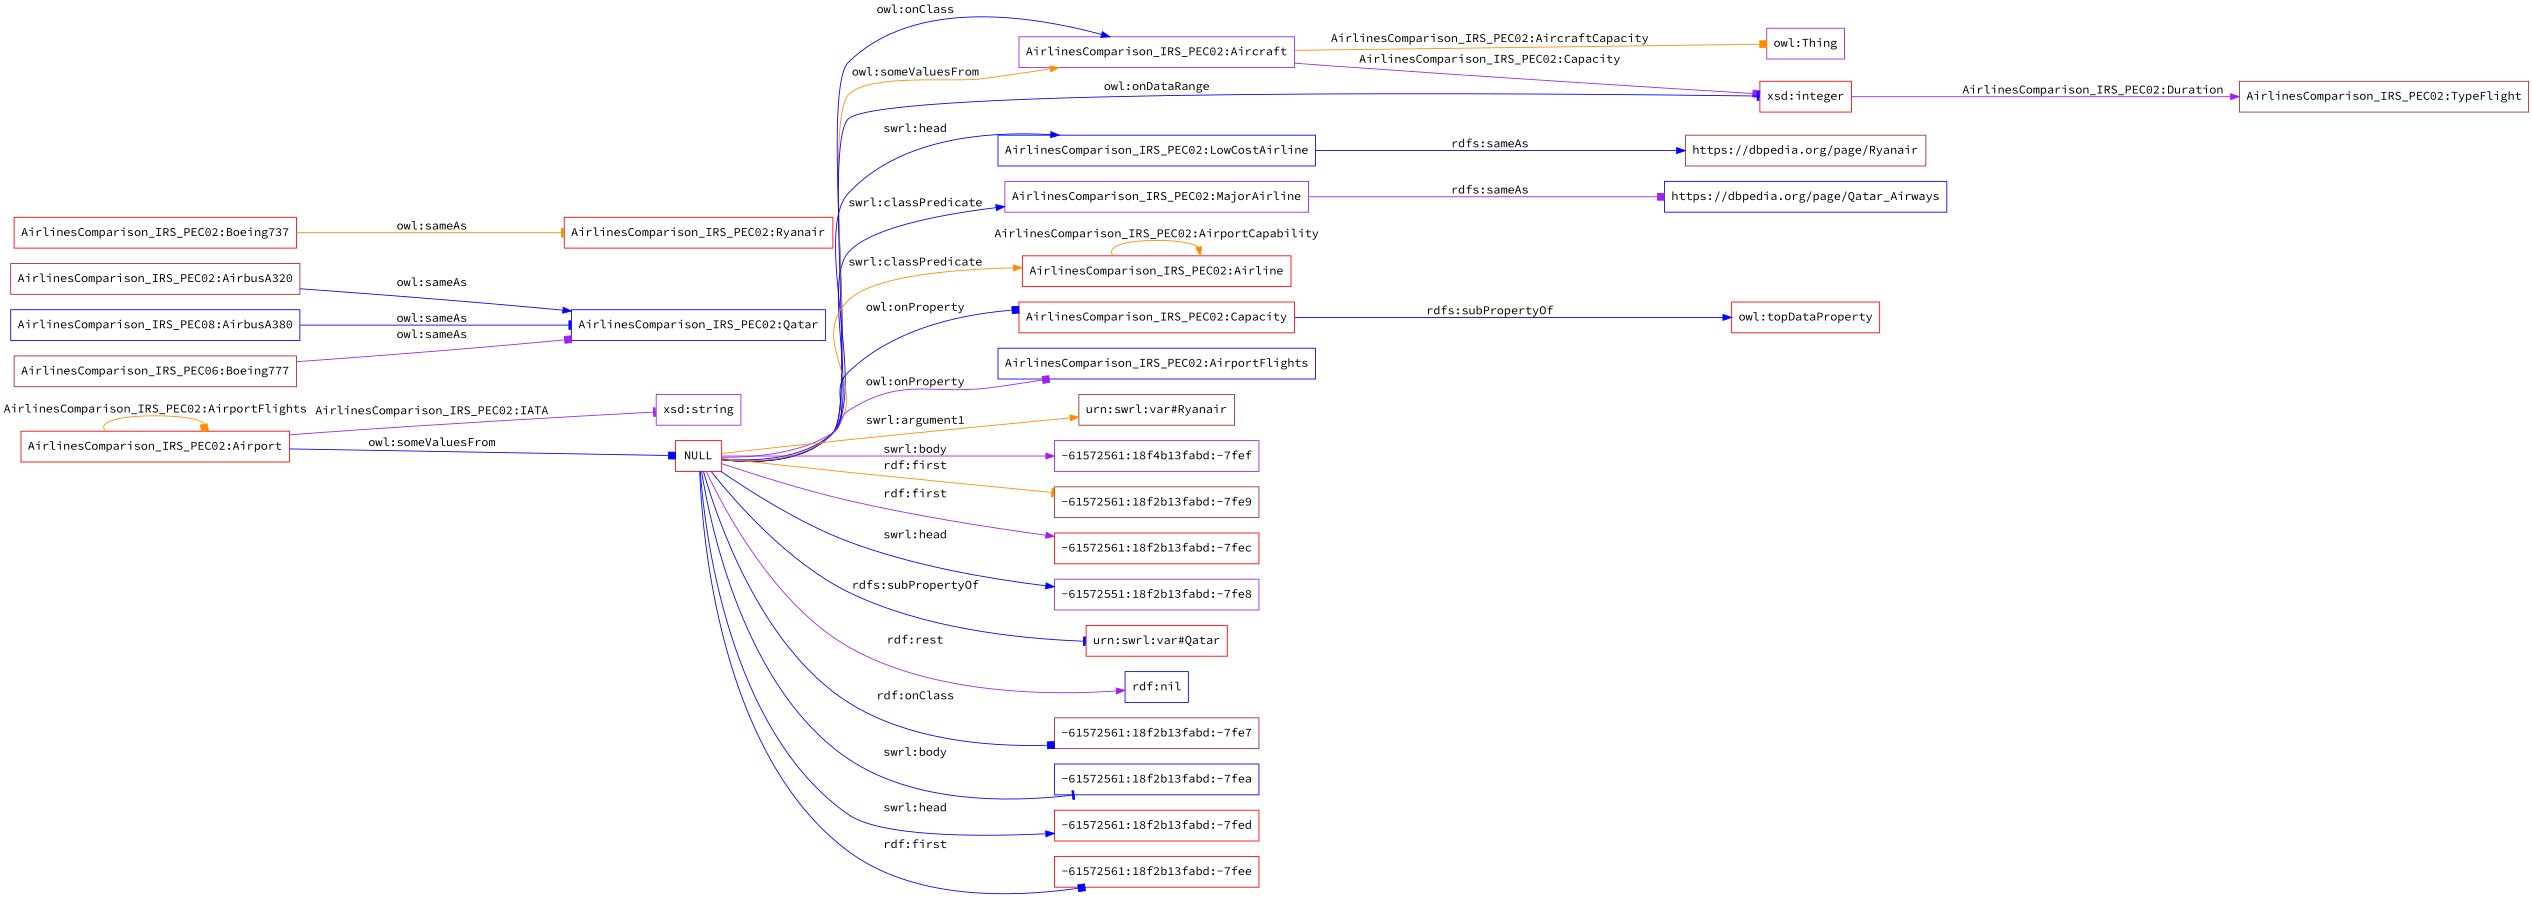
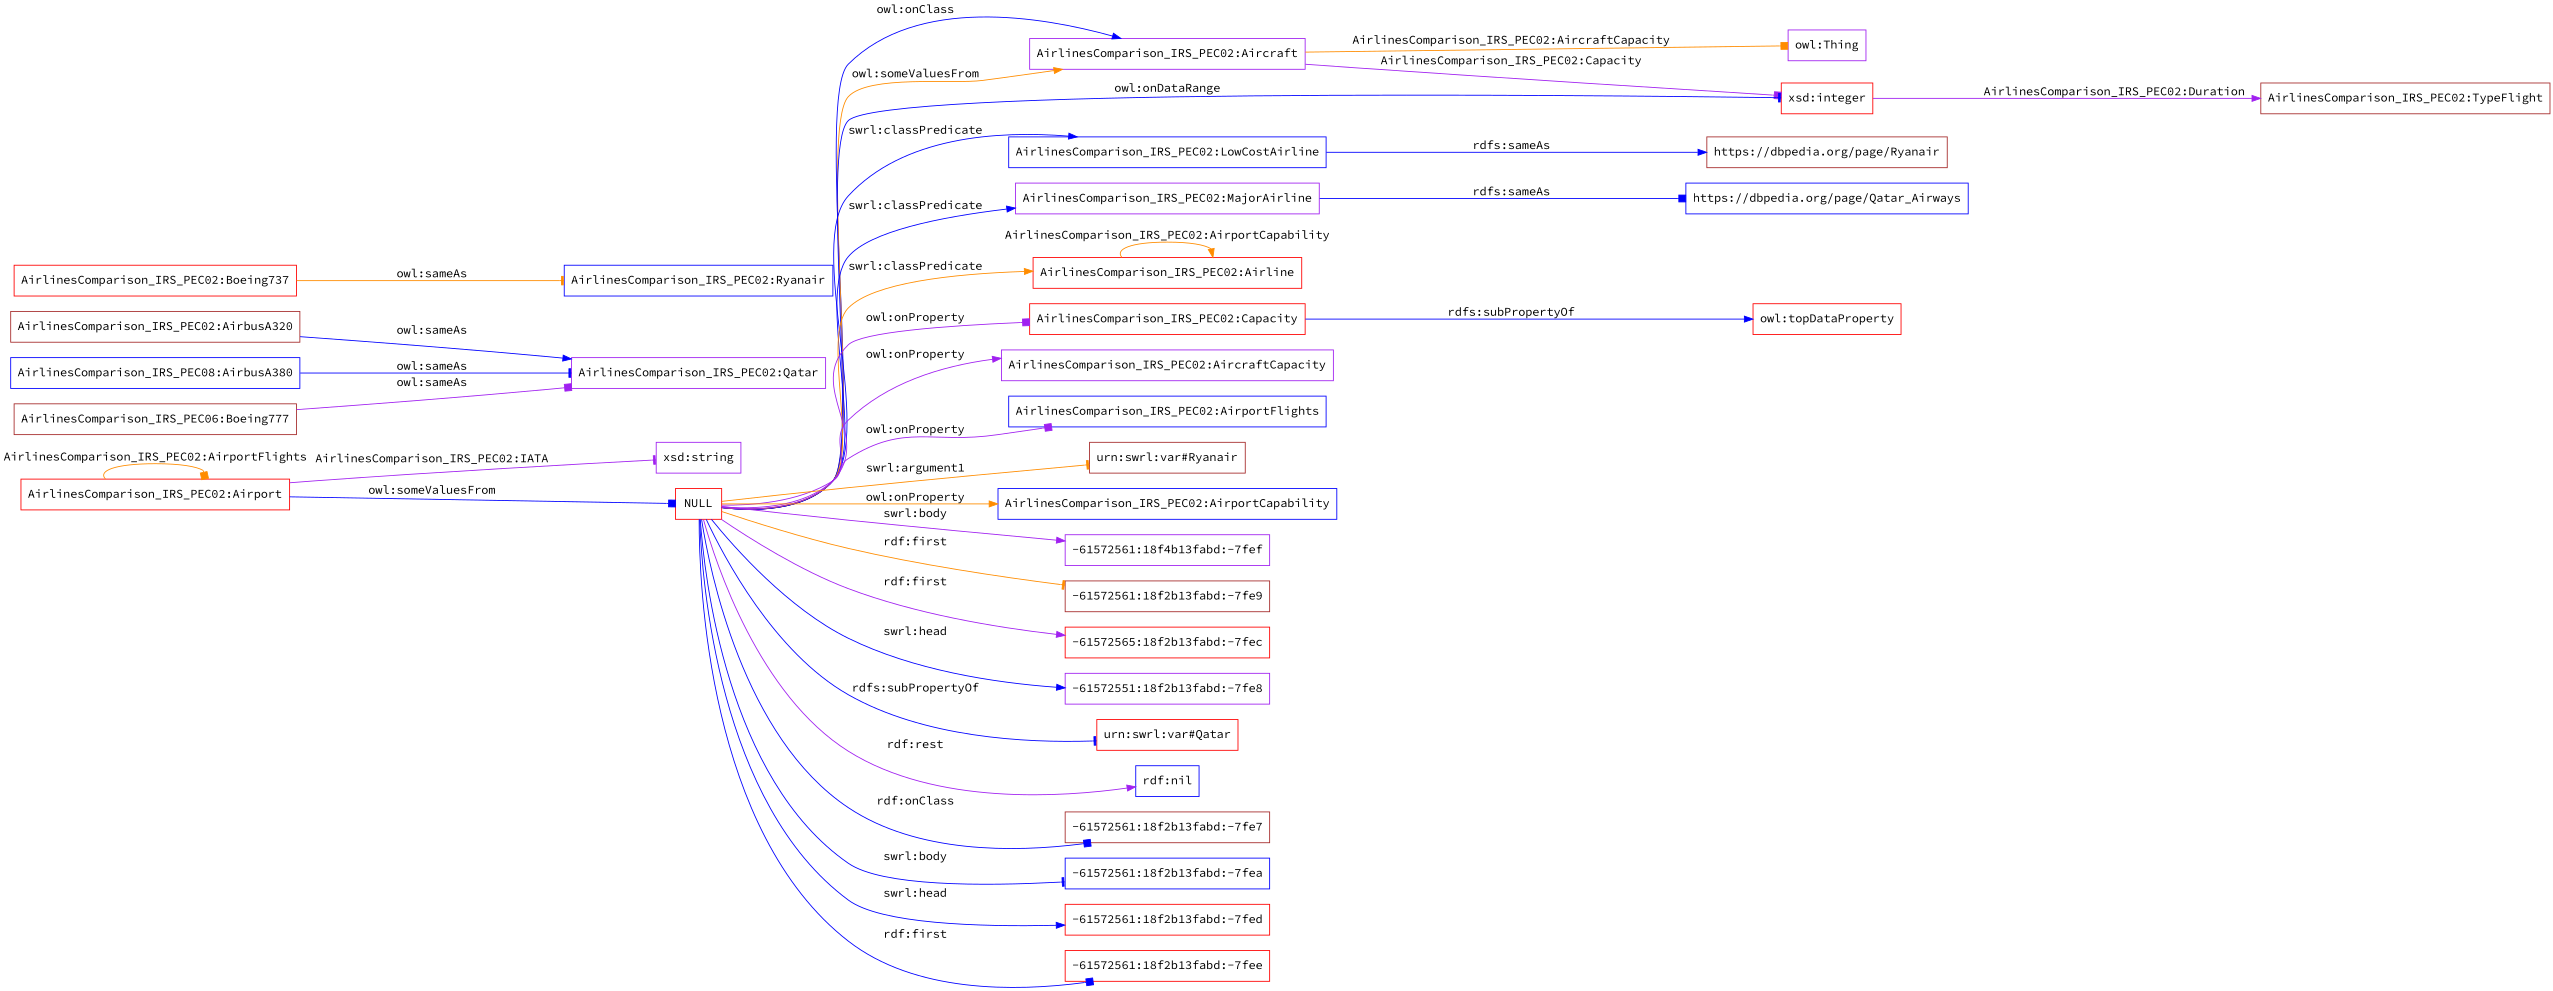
edge "NULL" -> "AirlinesComparison_IRS_PEC02:LowCostAirline": label "swrl:head" -> "swrl:classPredicate"
edge "AirlinesComparison_IRS_PEC02:MajorAirline" -> "https://dbpedia.org/page/Qatar_Airways": color purple -> blue
node "AirlinesComparison_IRS_PEC02:Ryanair": color red -> blue
node "AirlinesComparison_IRS_PEC02:Qatar": color blue -> purple
node "AirlinesComparison_IRS_PEC02:AircraftCapacity": added
edge "NULL" -> "AirlinesComparison_IRS_PEC02:Capacity": color blue -> purple
edge "NULL" -> "urn:swrl:var#Ryanair": arrowhead normal -> tee
node "AirlinesComparison_IRS_PEC02:AirportCapability": added
node "-61572561:18f2b13fabd:-7fec": label "-61572561:18f2b13fabd:-7fec" -> "-61572565:18f2b13fabd:-7fec"
